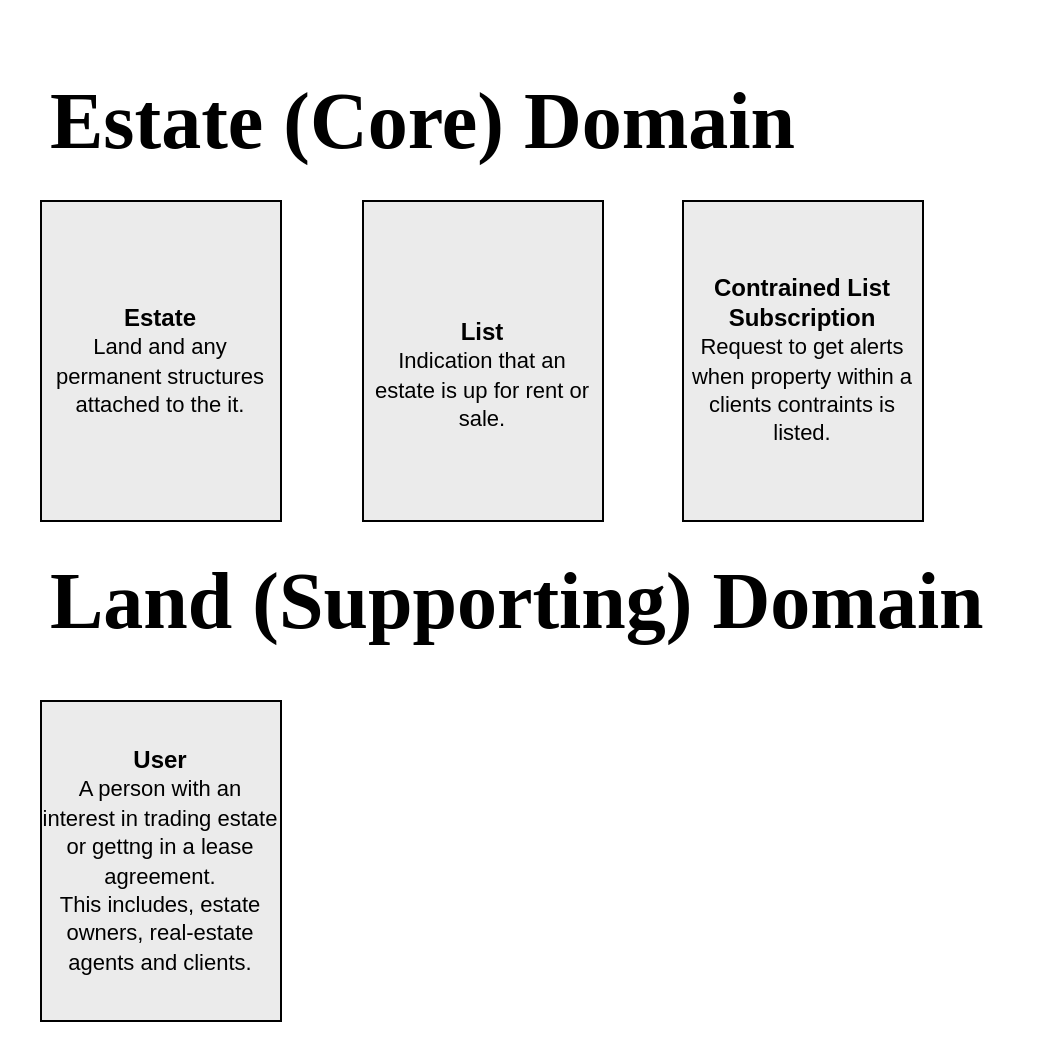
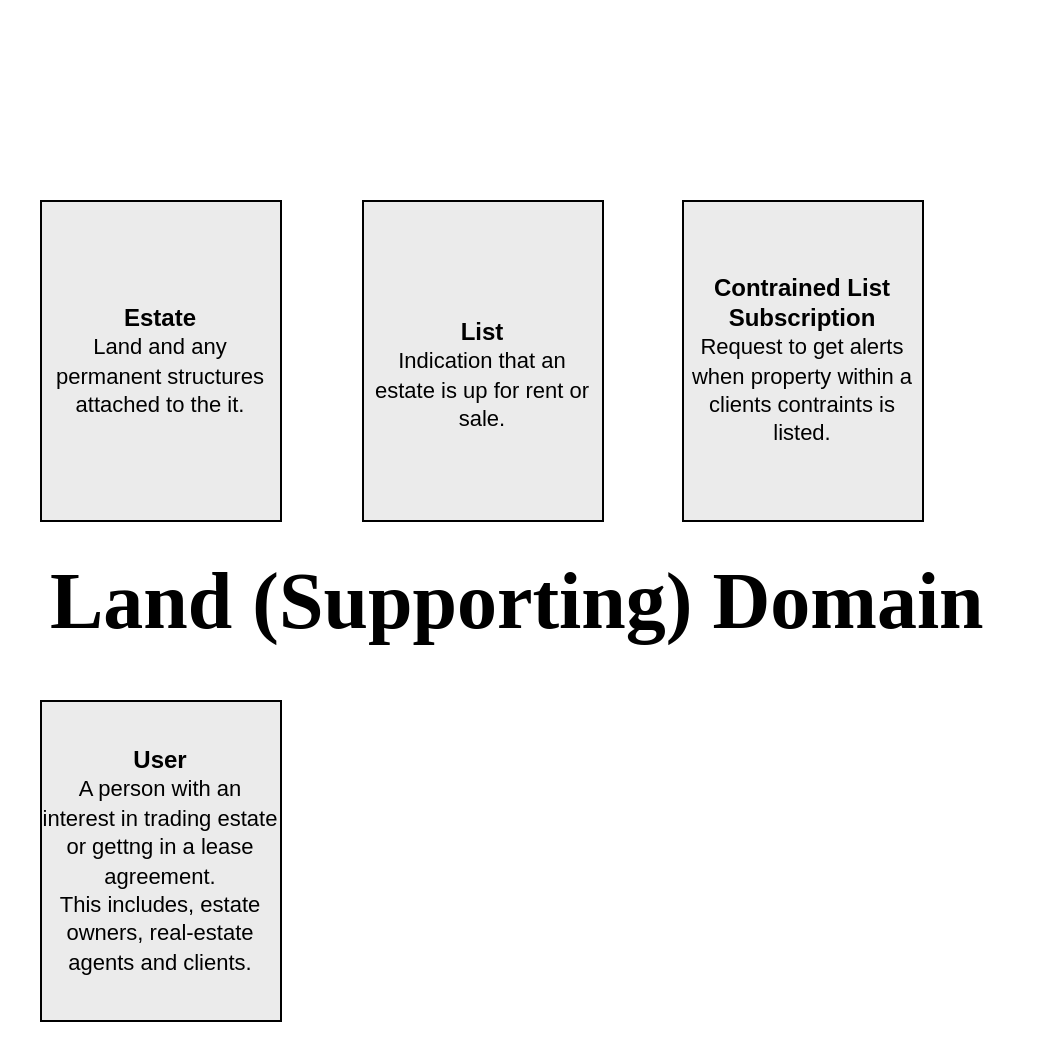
node "Estate (Core) Domain": removed
